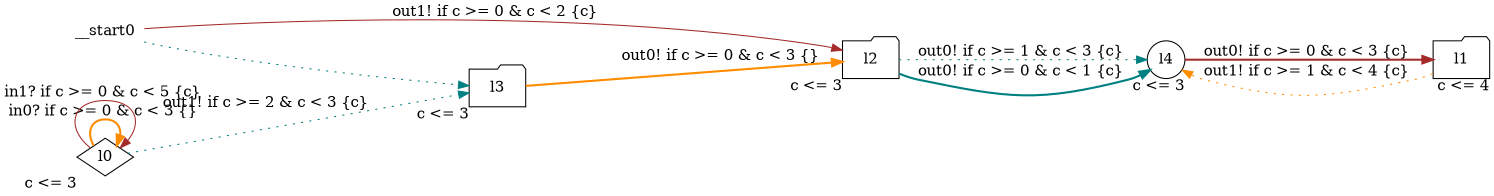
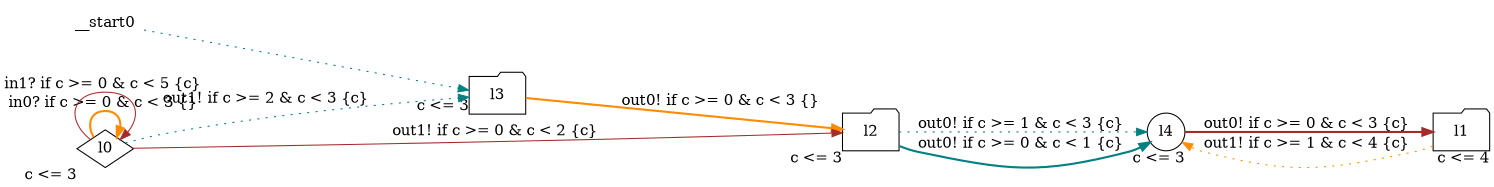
edge "__start0" -> "l2 c <= 3": now "l0 c <= 3" -> "l2 c <= 3"
